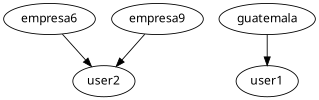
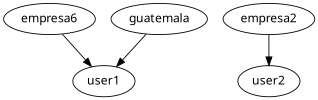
node "empresa9": label "empresa9" -> "empresa2"
edge "empresa6" -> "user2": now "empresa6" -> "user1"
